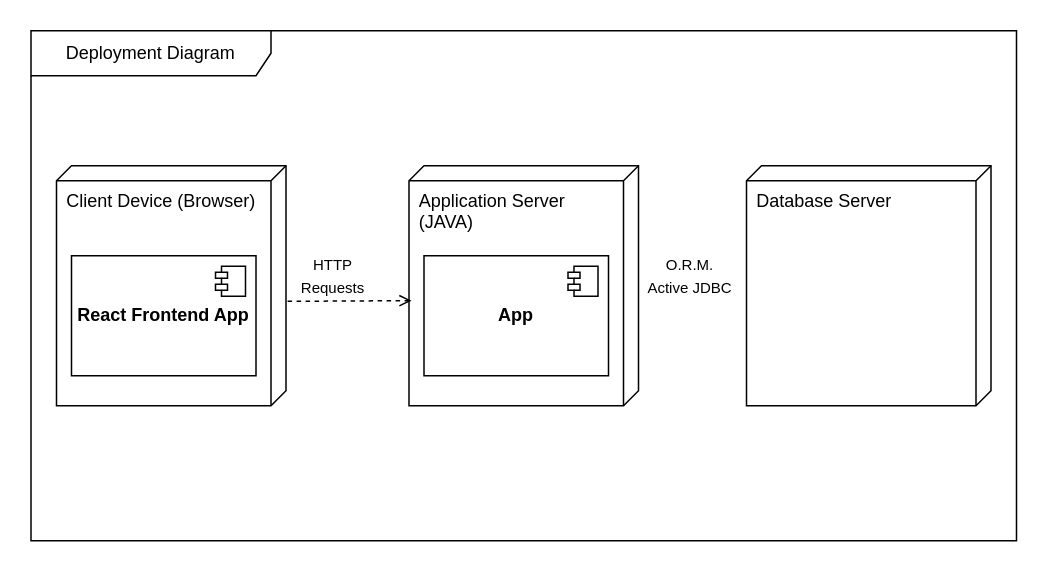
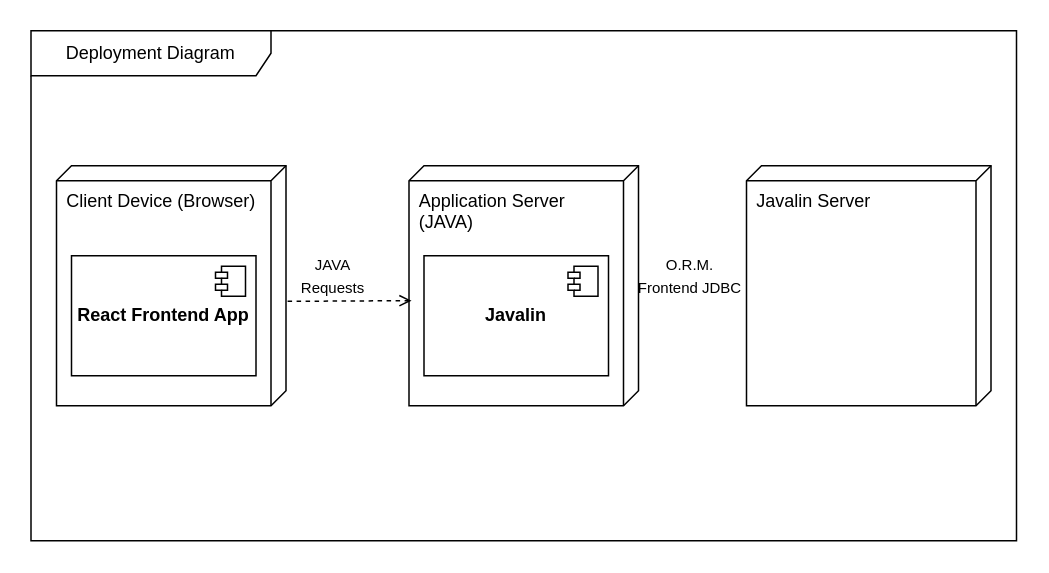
node "Database Server": label "Database Server" -> "Javalin Server"
node "HTTP Requests": label "HTTP Requests" -> "JAVA Requests"
node "O.R.M. Active JDBC": label "O.R.M. Active JDBC" -> "O.R.M. Frontend JDBC"
node "App": label "App" -> "Javalin"
